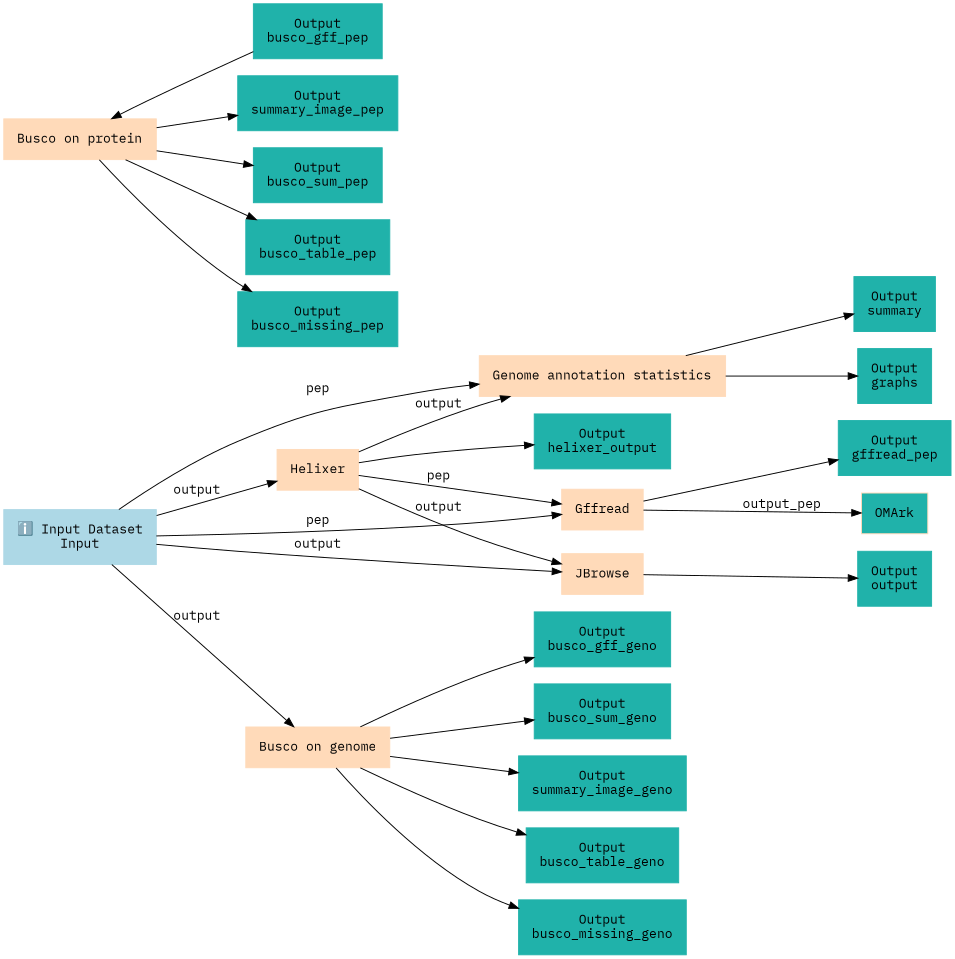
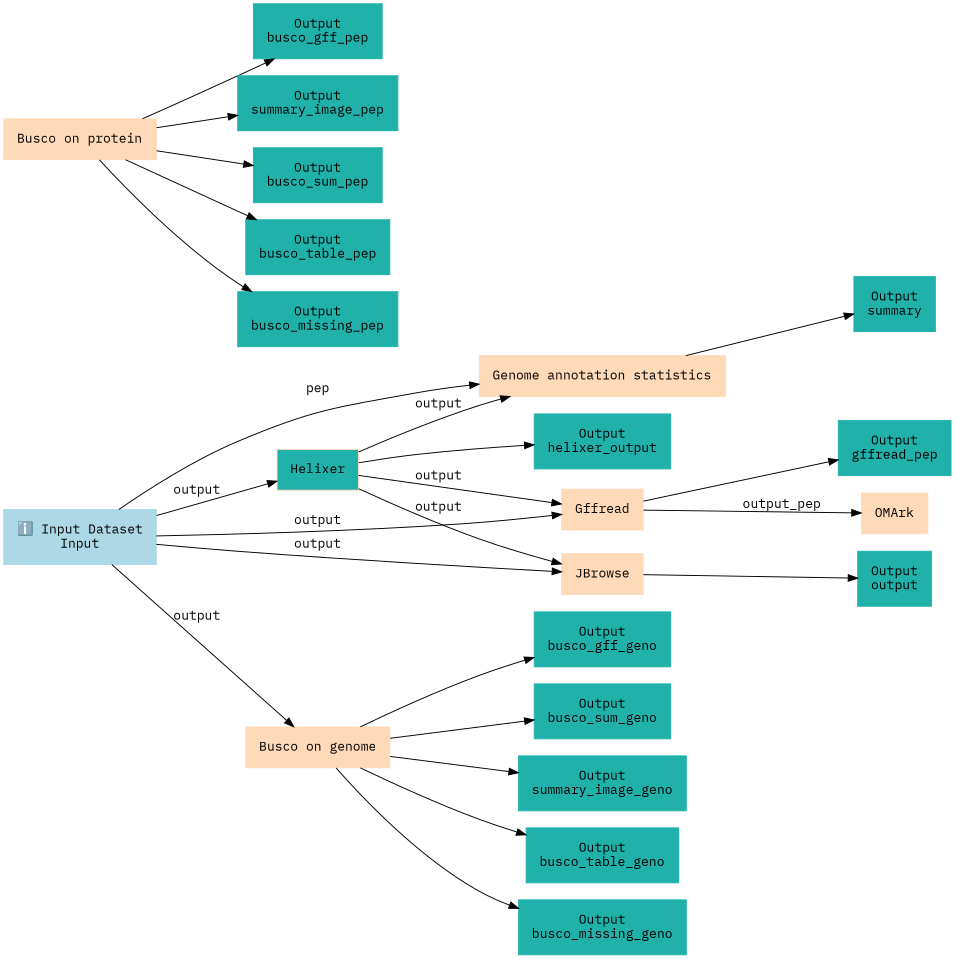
edge "Output busco_gff_pep" -> "Busco on protein": reversed
node "Output graphs": removed
node "Helixer": fillcolor peachpuff -> lightseagreen
edge "Helixer" -> "Gffread": label "pep" -> "output"
node "OMArk": fillcolor lightseagreen -> peachpuff
edge "ℹ️ Input Dataset Input" -> "Gffread": label "pep" -> "output"
